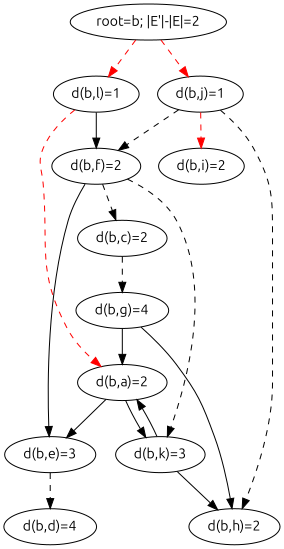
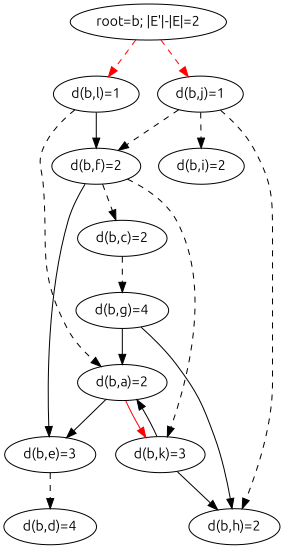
edge "d(b,j)=1" -> "d(b,i)=2": color red -> black
edge "d(b,l)=1" -> "d(b,a)=2": color red -> black
edge "d(b,a)=2" -> "d(b,k)=3": color black -> red
